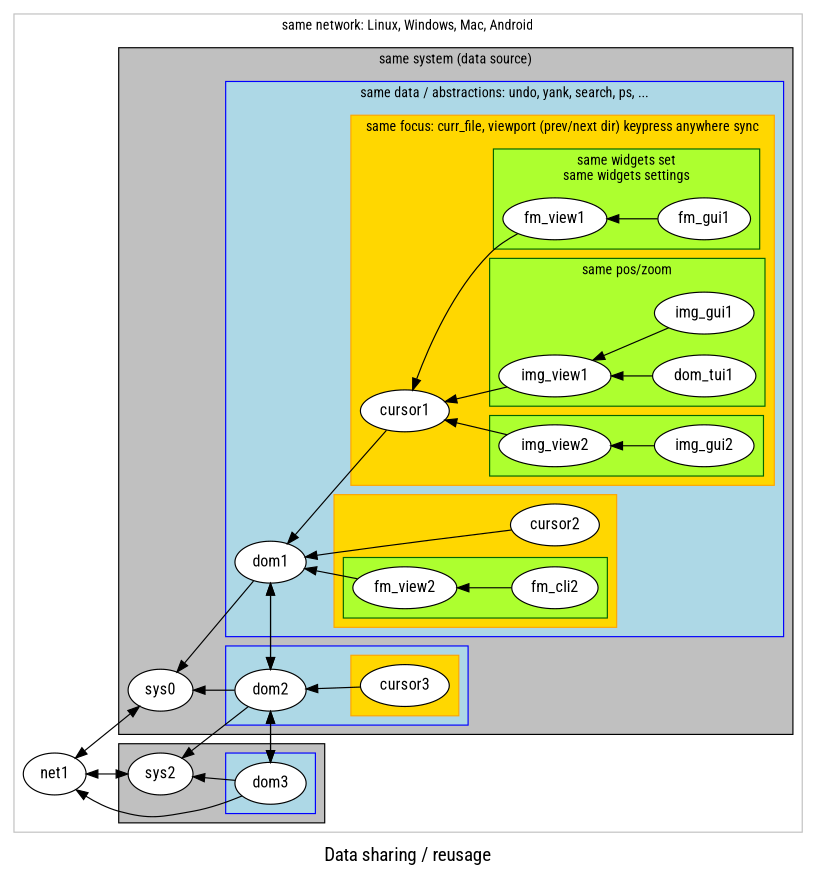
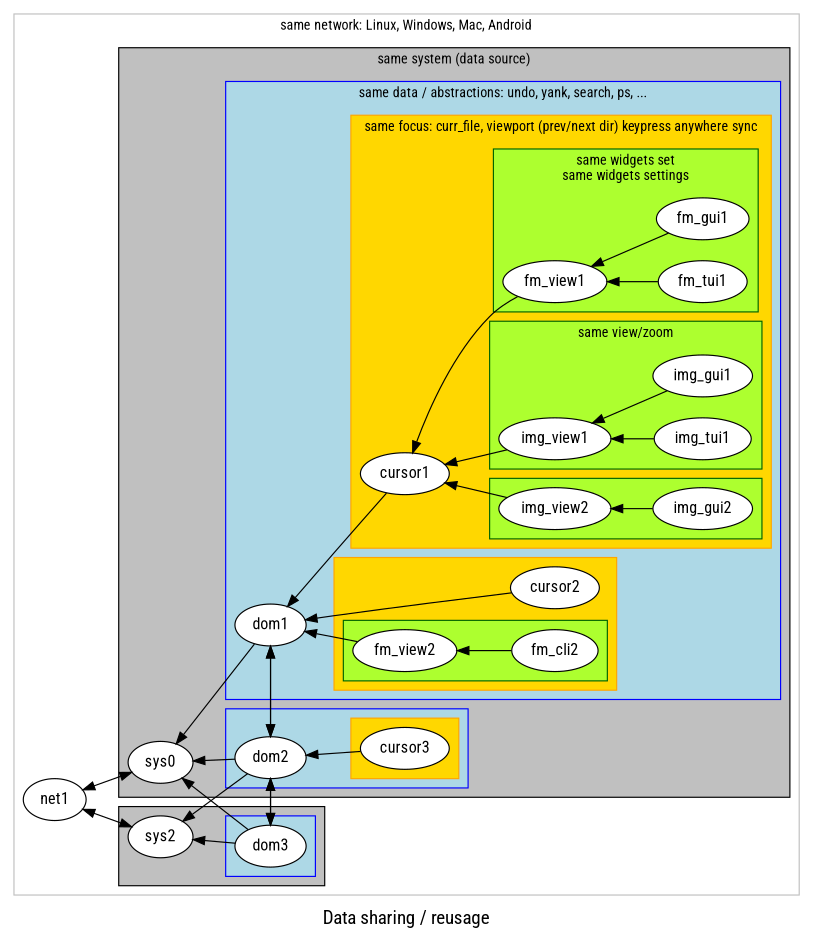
cluster "same pos/zoom": label "same pos/zoom" -> "same view/zoom"
node "fm_tui1": added
node "dom_tui1": label "dom_tui1" -> "img_tui1"
edge "dom3" -> "net1": now "dom3" -> "sys0"
